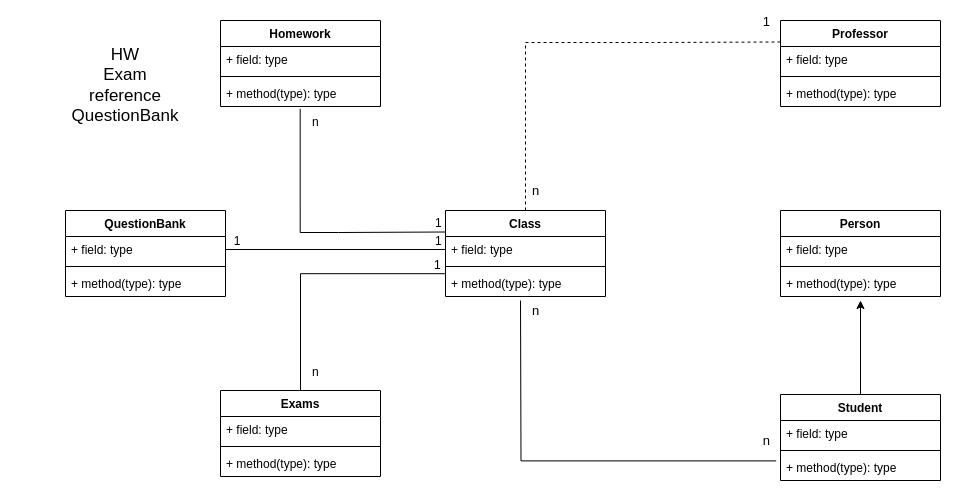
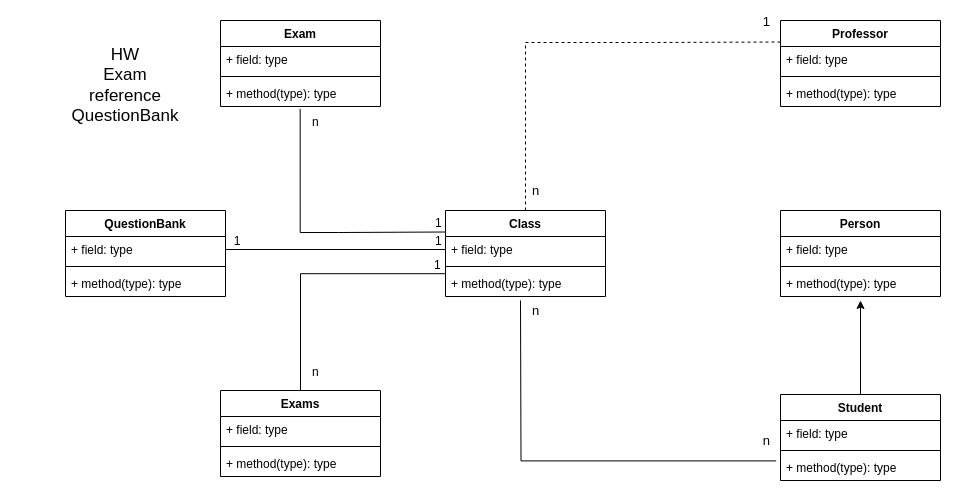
node "Homework": label "Homework" -> "Exam"
